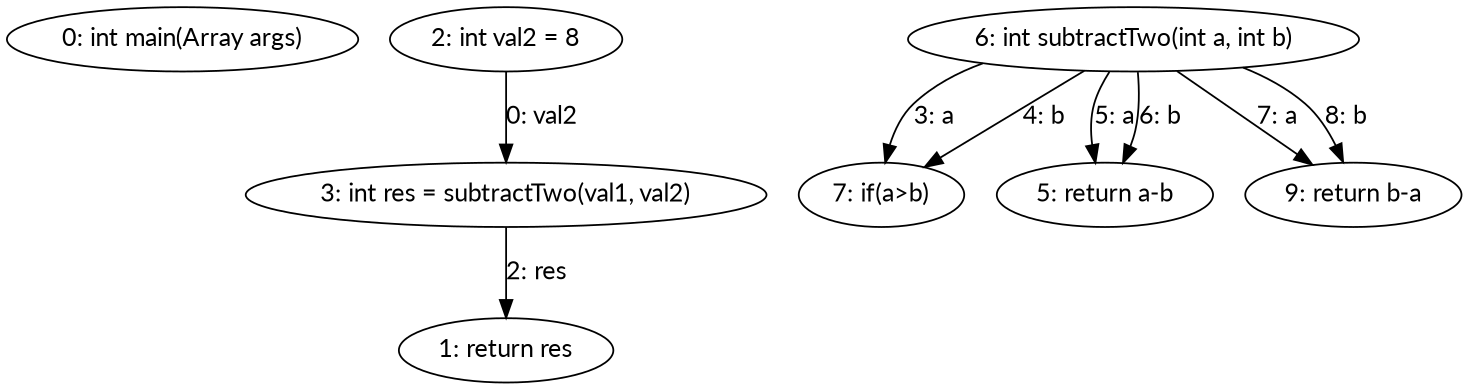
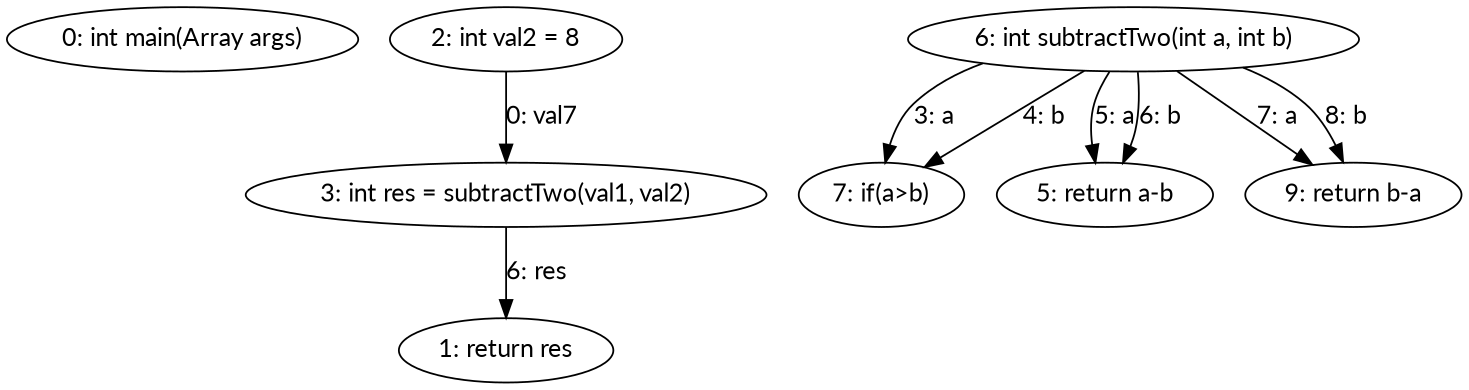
edge "2: int val2 = 8" -> "3: int res = subtractTwo(val1, val2)": label "0: val2" -> "0: val7"
edge "3: int res = subtractTwo(val1, val2)" -> "1: return res": label "2: res" -> "6: res"
